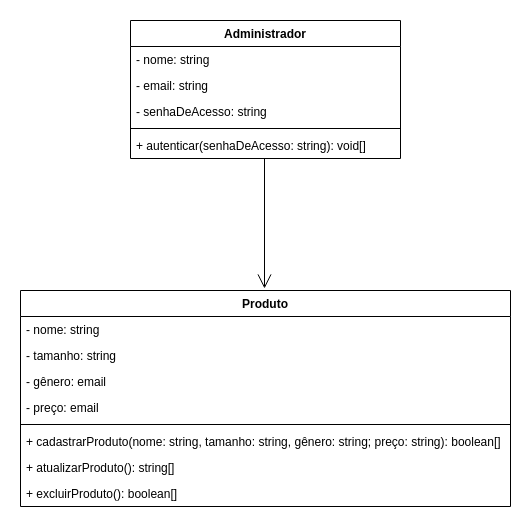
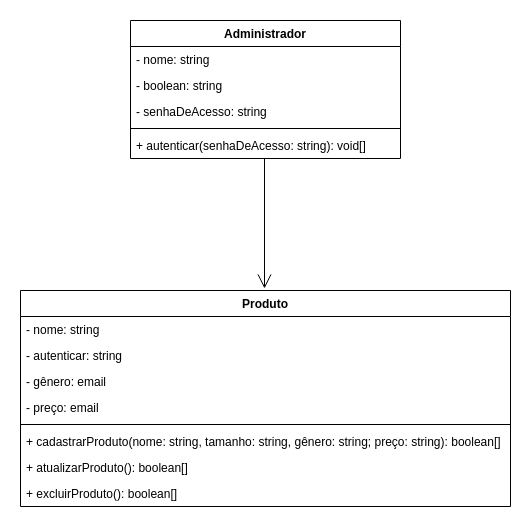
node "- email: string": label "- email: string" -> "- boolean: string"
node "- tamanho: string": label "- tamanho: string" -> "- autenticar: string"
node "+ atualizarProduto(): string[]": label "+ atualizarProduto(): string[]" -> "+ atualizarProduto(): boolean[]"
